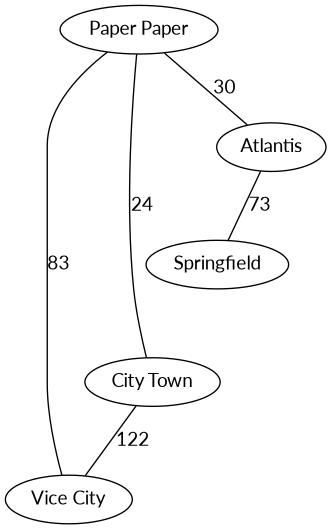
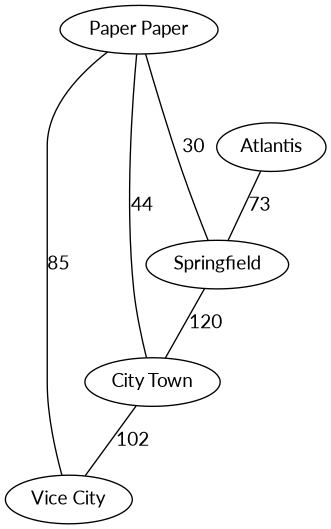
edge "Paper Paper" -- "Atlantis": now "Paper Paper" -- "Springfield"
edge "Paper Paper" -- "City Town": label "24" -> "44"
edge "Paper Paper" -- "Vice City": label "83" -> "85"
edge "Springfield" -- "City Town": added, label "120"
edge "City Town" -- "Vice City": label "122" -> "102"
